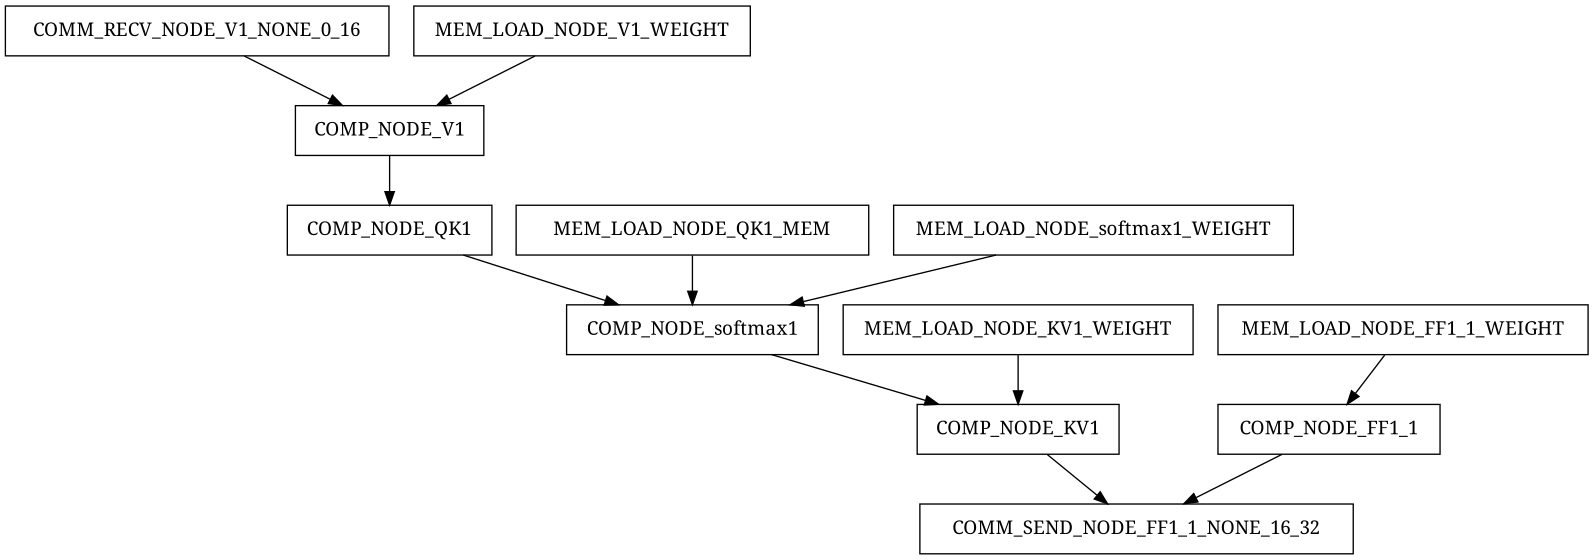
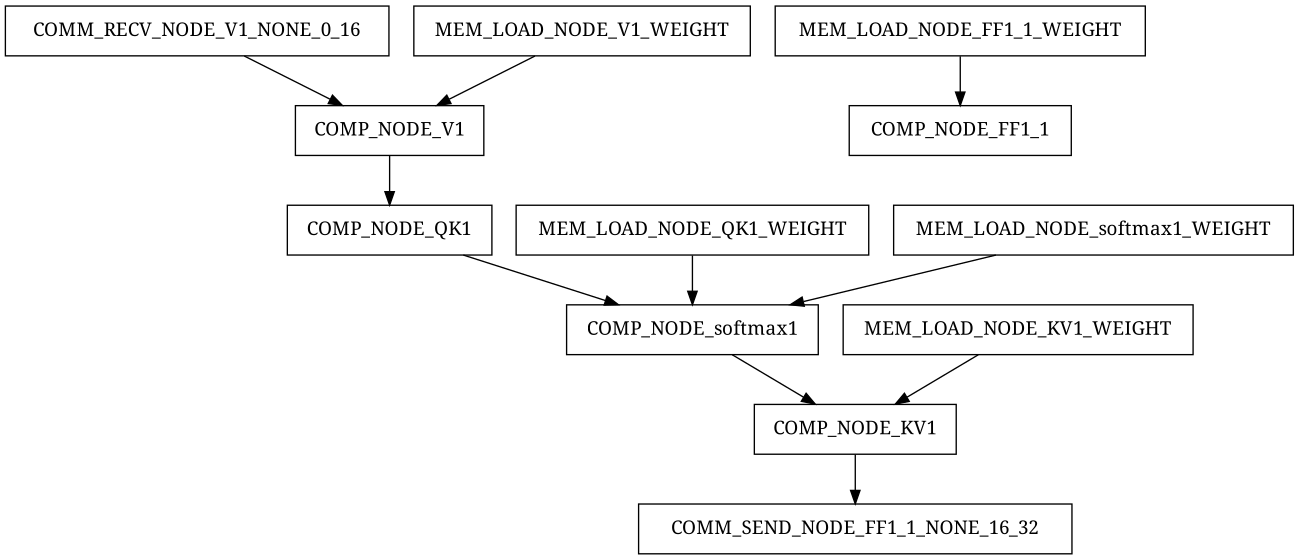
node "MEM_LOAD_NODE_QK1_MEM": label "MEM_LOAD_NODE_QK1_MEM" -> "MEM_LOAD_NODE_QK1_WEIGHT"
edge "COMP_NODE_FF1_1" -> "COMM_SEND_NODE_FF1_1_NONE_16_32": removed
